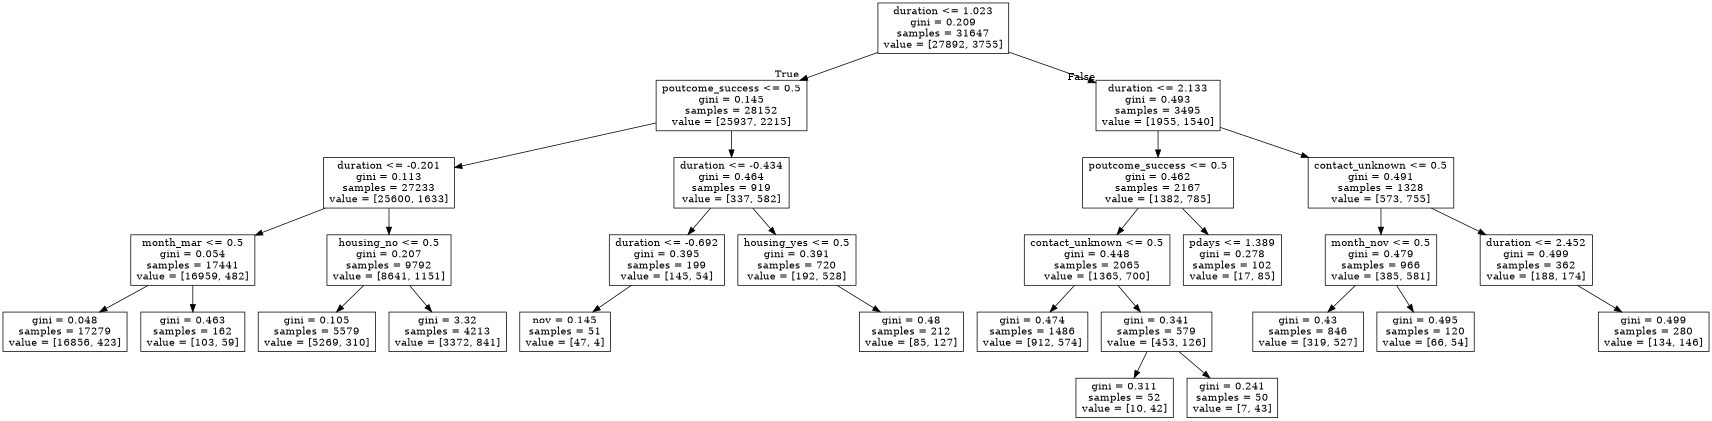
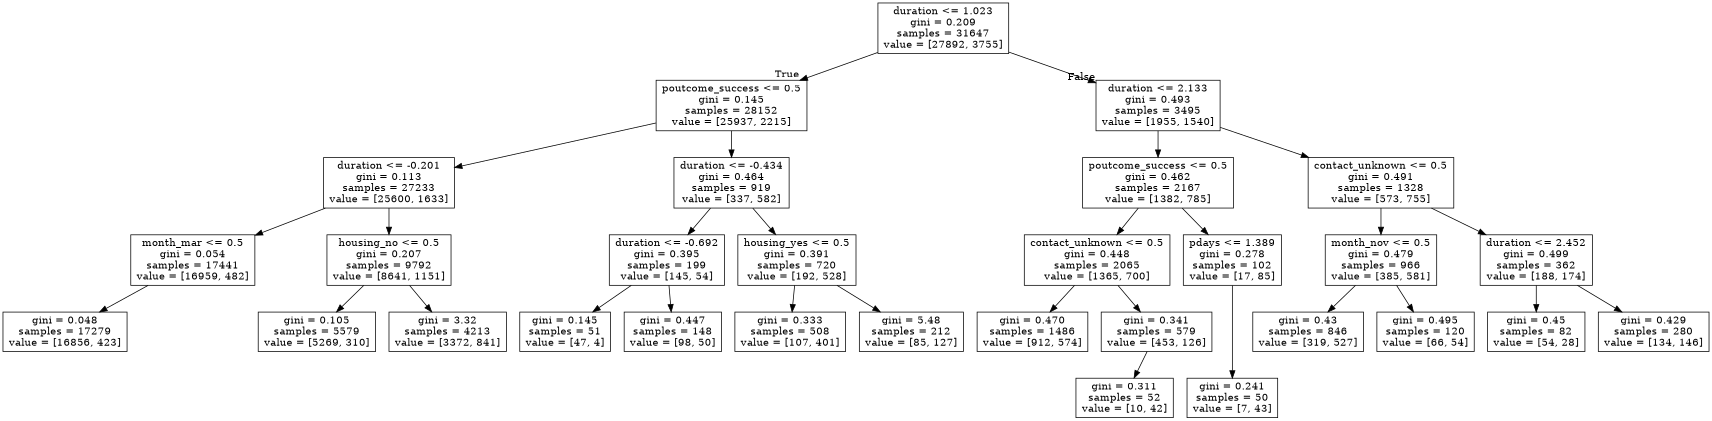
node "gini = 0.463 samples = 162 value = [103, 59]": removed
node "nov = 0.145 samples = 51 value = [47, 4]": label "nov = 0.145 samples = 51 value = [47, 4]" -> "gini = 0.145 samples = 51 value = [47, 4]"
node "gini = 0.447 samples = 148 value = [98, 50]": added
node "gini = 0.333 samples = 508 value = [107, 401]": added
node "gini = 0.48 samples = 212 value = [85, 127]": label "gini = 0.48 samples = 212 value = [85, 127]" -> "gini = 5.48 samples = 212 value = [85, 127]"
node "gini = 0.474 samples = 1486 value = [912, 574]": label "gini = 0.474 samples = 1486 value = [912, 574]" -> "gini = 0.470 samples = 1486 value = [912, 574]"
node "gini = 0.45 samples = 82 value = [54, 28]": added
node "gini = 0.499 samples = 280 value = [134, 146]": label "gini = 0.499 samples = 280 value = [134, 146]" -> "gini = 0.429 samples = 280 value = [134, 146]"
edge "gini = 0.341 samples = 579 value = [453, 126]" -> "gini = 0.241 samples = 50 value = [7, 43]": now "pdays <= 1.389 gini = 0.278 samples = 102 value = [17, 85]" -> "gini = 0.241 samples = 50 value = [7, 43]"
